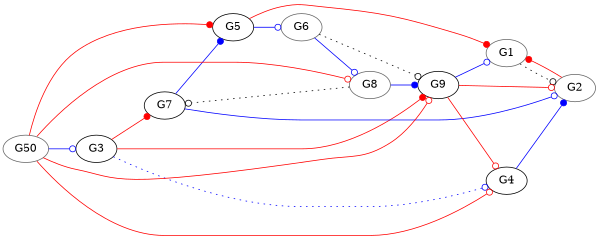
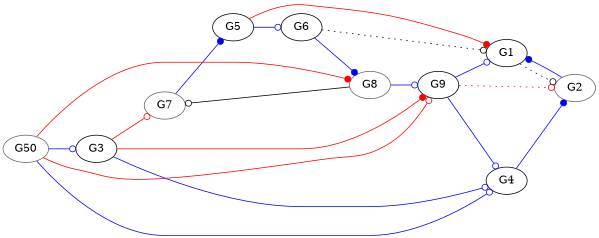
node "G6": color gray40 -> black
edge "G50" -> "G5": removed
node "G1": color gray40 -> black
edge "G6" -> "G8": arrowhead odot -> dot
edge "G6" -> "G9": now "G6" -> "G1"
edge "G50" -> "G8": arrowhead odot -> dot
edge "G2" -> "G1": color red -> blue
edge "G8" -> "G9": arrowhead dot -> odot
edge "G9" -> "G2": style solid -> dotted
edge "G8" -> "G7": style dotted -> solid
node "G7": color black -> gray40
edge "G7" -> "G2": removed
edge "G3" -> "G7": arrowhead dot -> odot
edge "G9" -> "G4": color red -> blue
edge "G3" -> "G4": style dotted -> solid
edge "G50" -> "G4": color red -> blue
